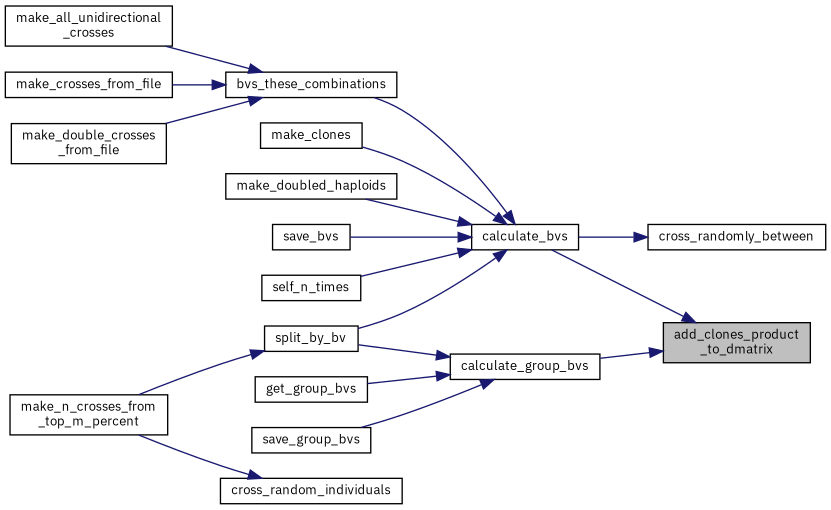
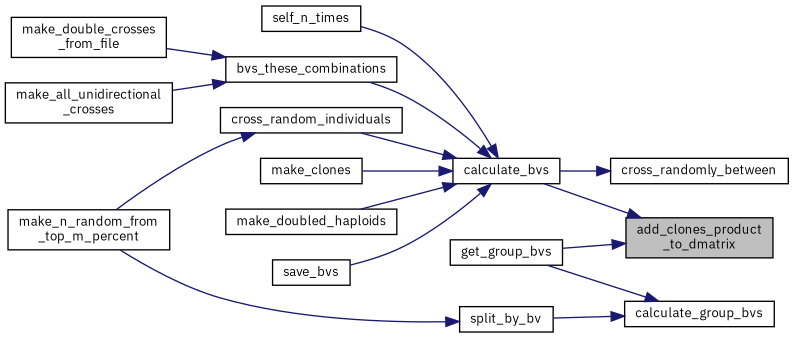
node "make_crosses_from_file": removed
edge "split_by_bv" -> "calculate_bvs": now "cross_random_individuals" -> "calculate_bvs"
edge "calculate_group_bvs" -> "add_clones_product _to_dmatrix": now "get_group_bvs" -> "add_clones_product _to_dmatrix"
node "make_n_crosses_from _top_m_percent": label "make_n_crosses_from _top_m_percent" -> "make_n_random_from _top_m_percent"
node "save_group_bvs": removed
